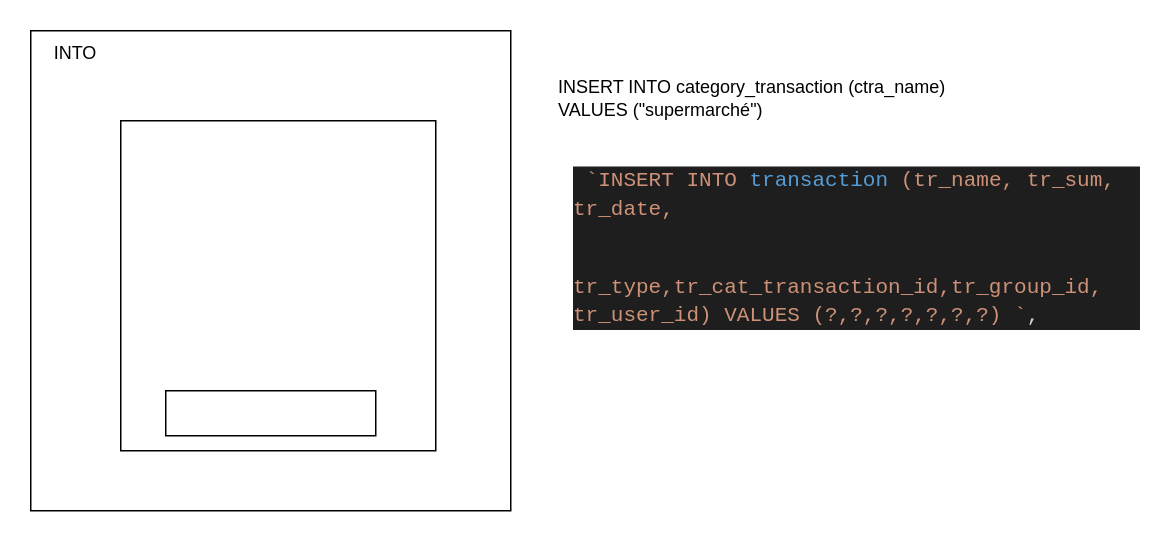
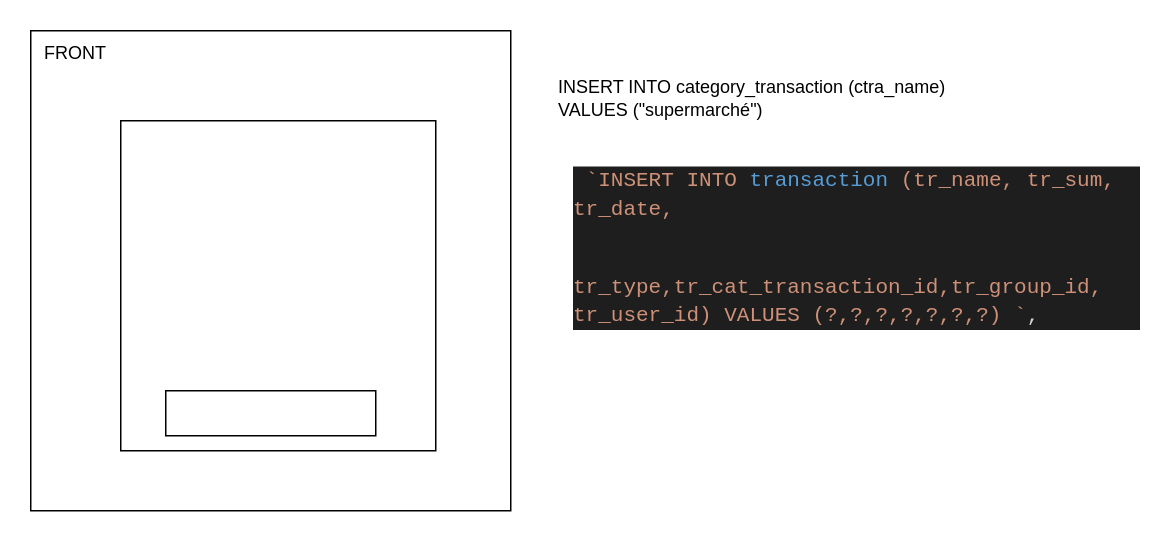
node "INTO": label "INTO" -> "FRONT"
